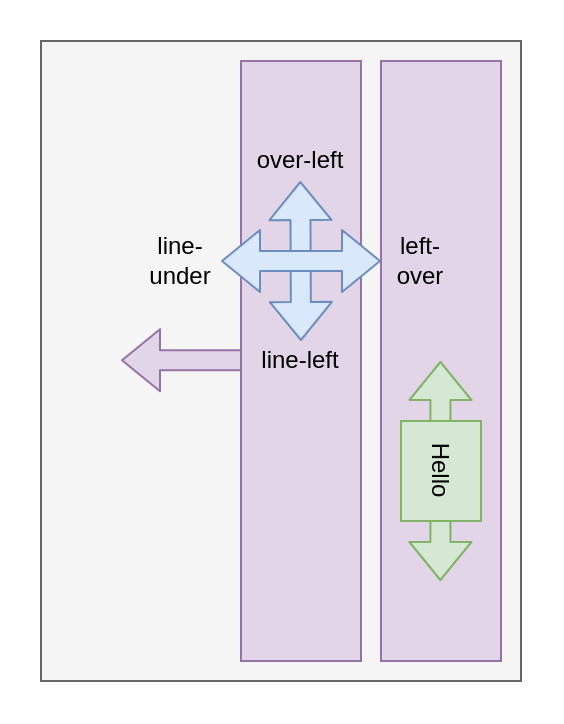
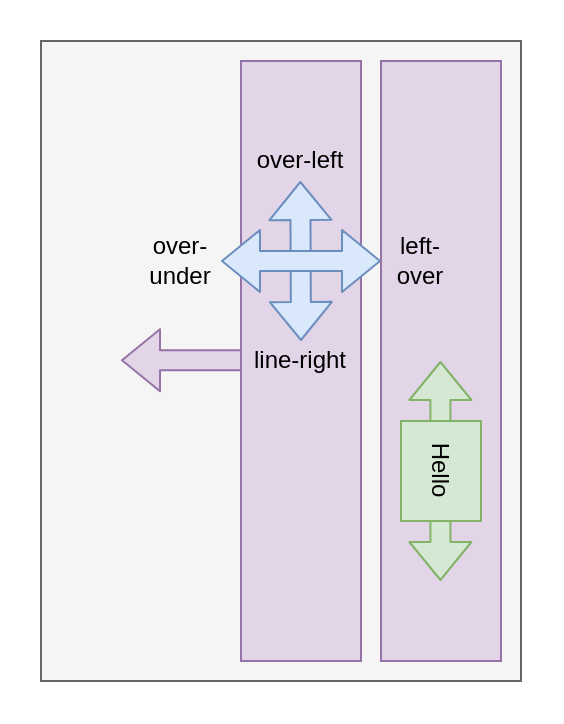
node "line-under": label "line-under" -> "over-under"
node "line-left": label "line-left" -> "line-right"
